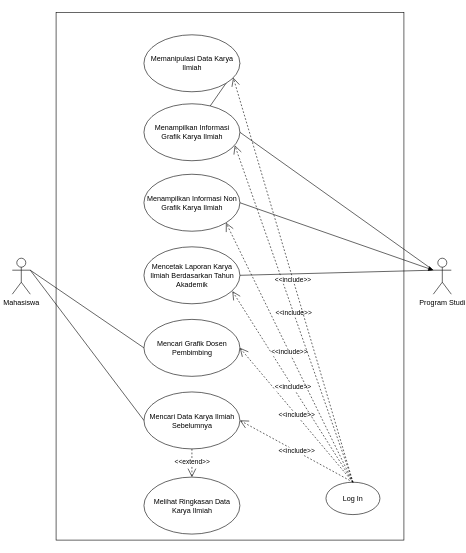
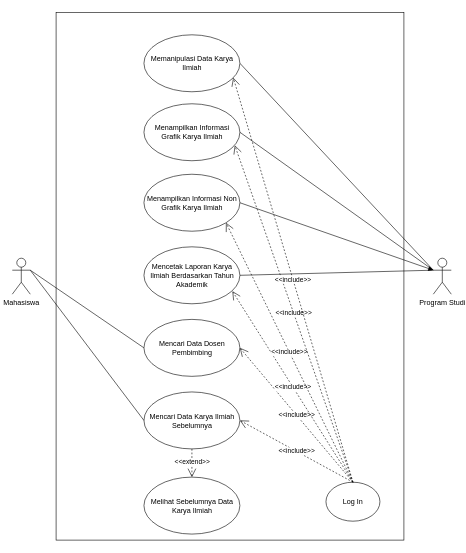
edge "Memanipulasi Data Karya Ilmiah" -- "Menampilkan Informasi Grafik Karya Ilmiah": now "Memanipulasi Data Karya Ilmiah" -- "Program Studi"
node "Mencari Grafik Dosen Pembimbing": label "Mencari Grafik Dosen Pembimbing" -> "Mencari Data Dosen Pembimbing"
node "Log In": size 54x32 -> 54x39
node "Melihat Ringkasan Data Karya Ilmiah": label "Melihat Ringkasan Data Karya Ilmiah" -> "Melihat Sebelumnya Data Karya Ilmiah"
